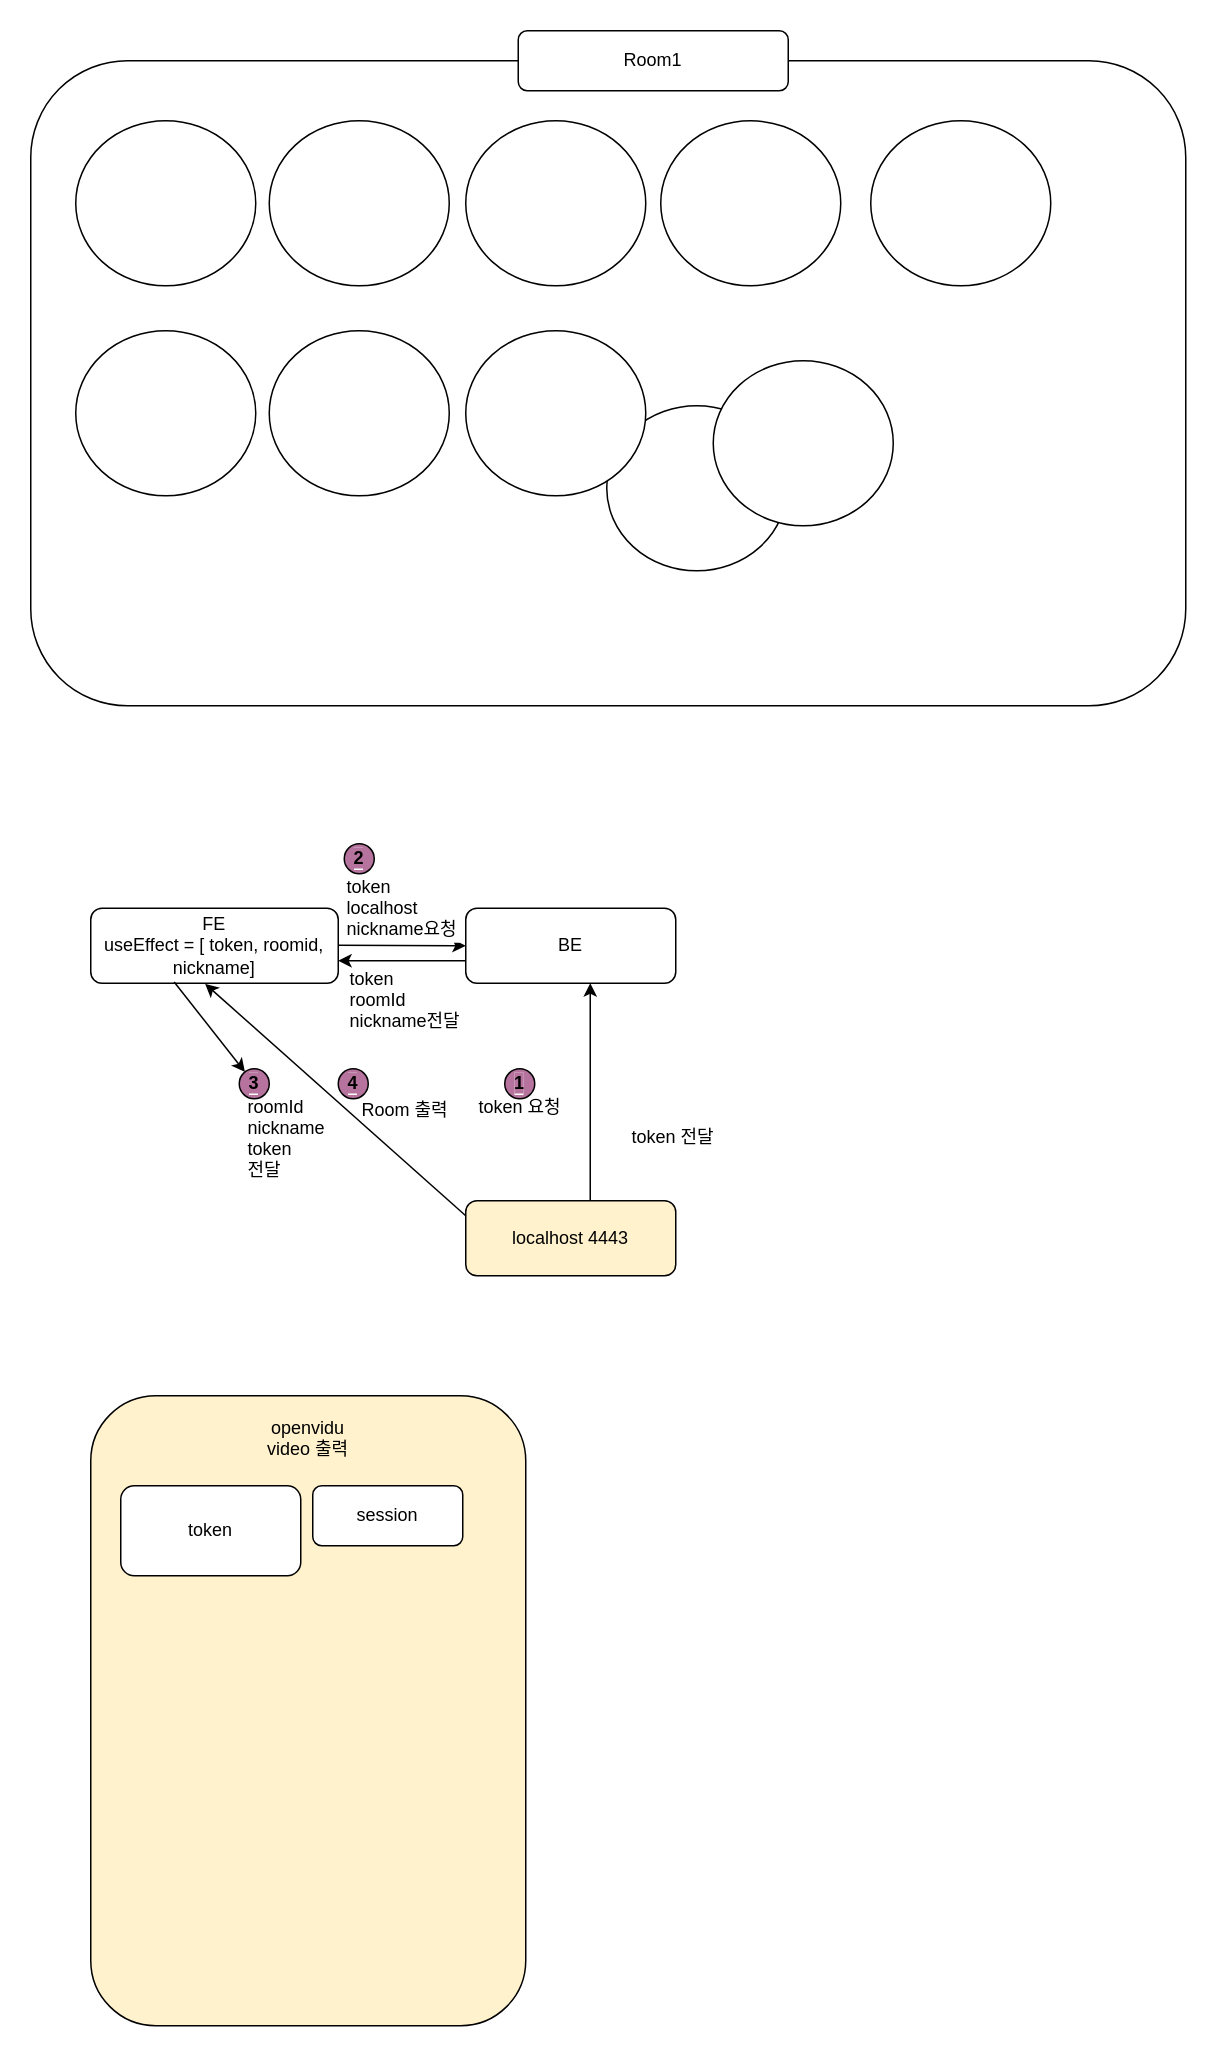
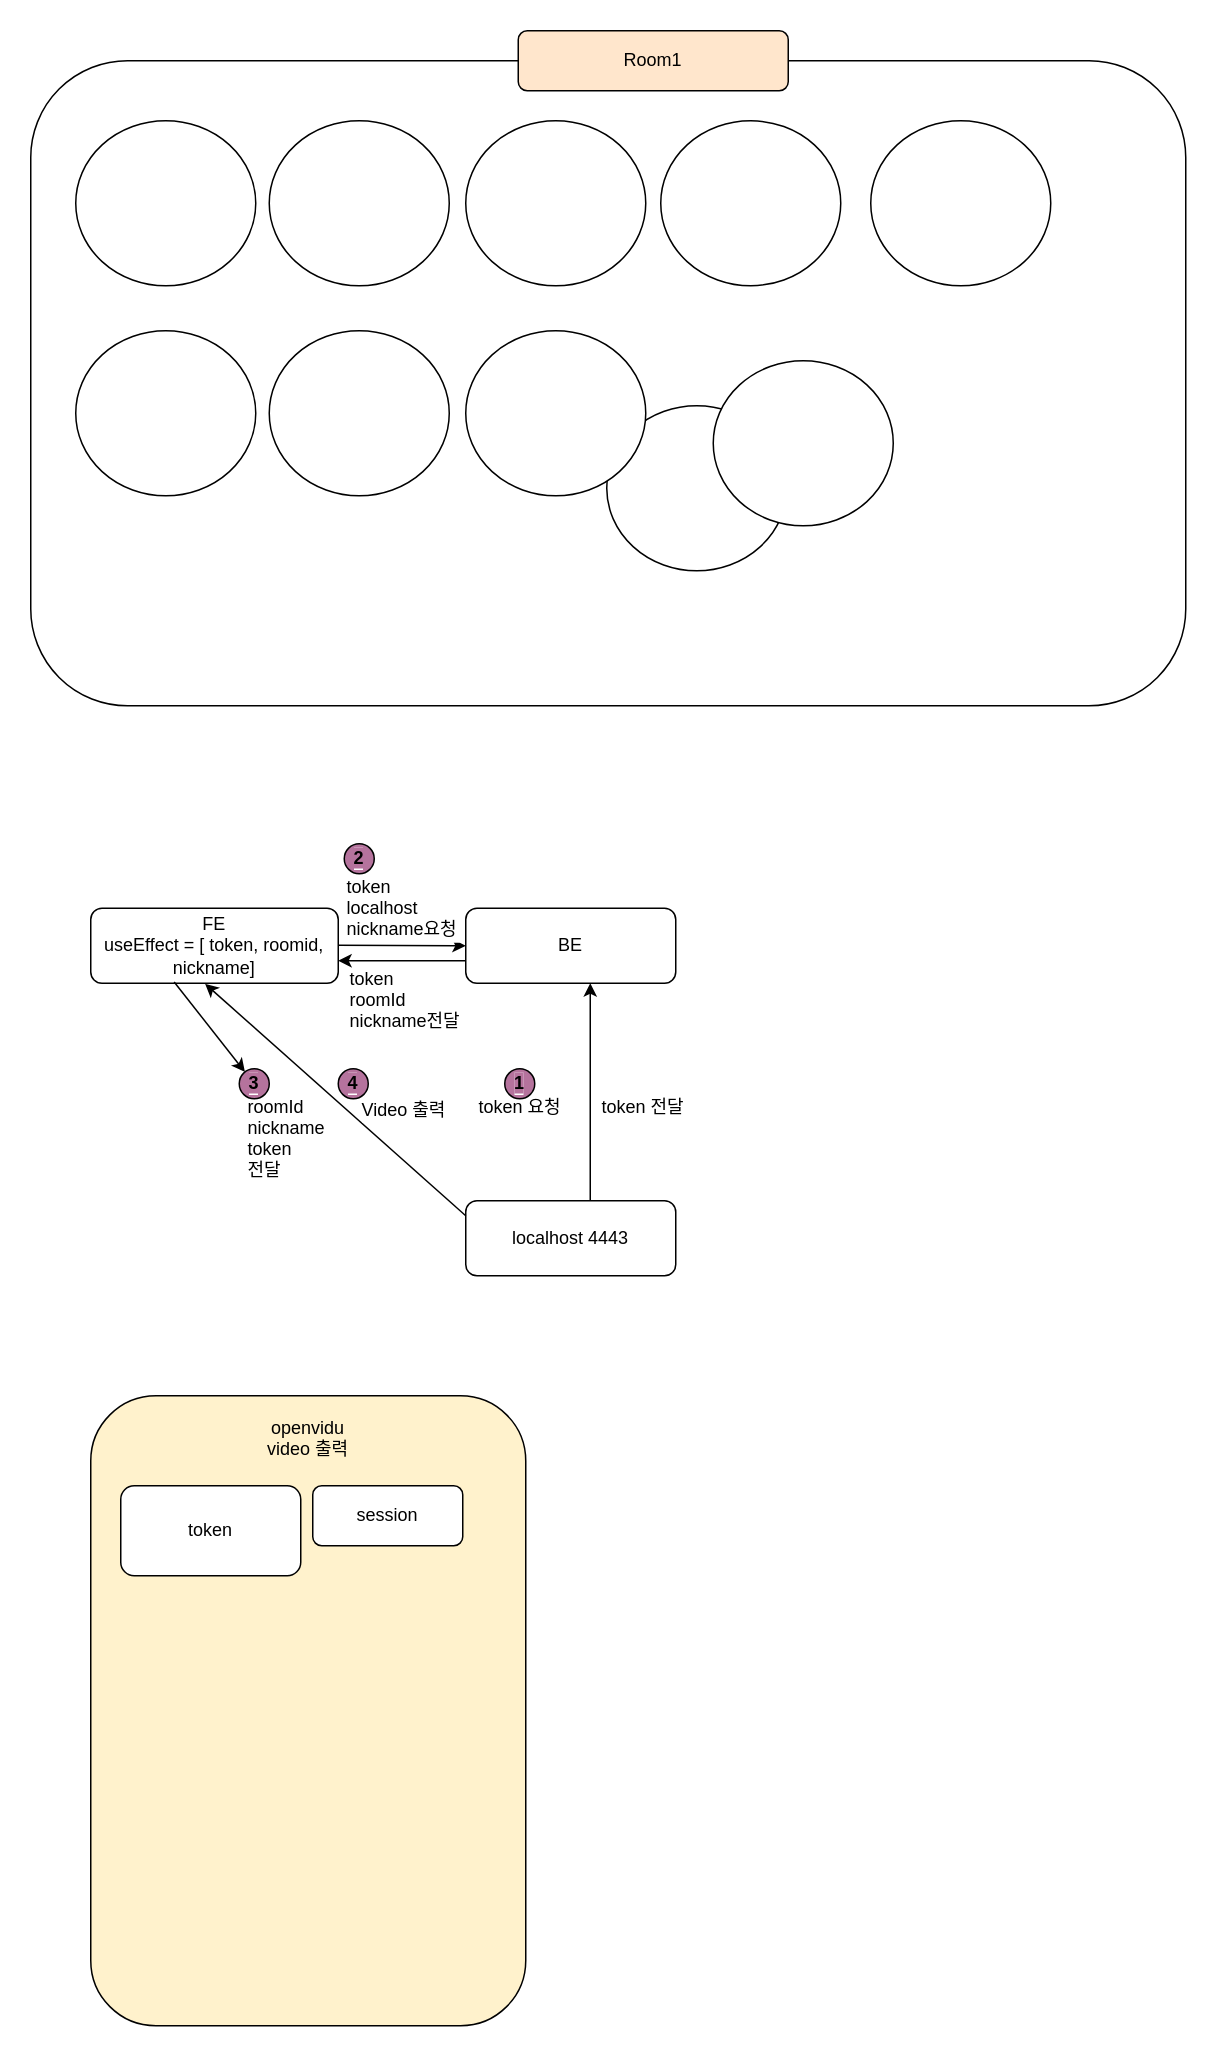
node "Room1": fillcolor #ffffff -> #ffe6cc
node "Room 출력": label "Room 출력" -> "Video 출력"
node "token 전달": moved (683, 1136) -> (653, 1106)
node "localhost 4443": fillcolor #fff2cc -> #ffffff
